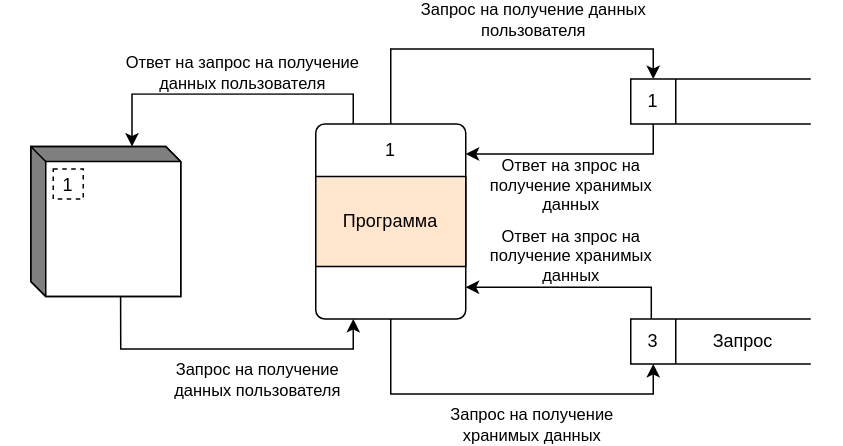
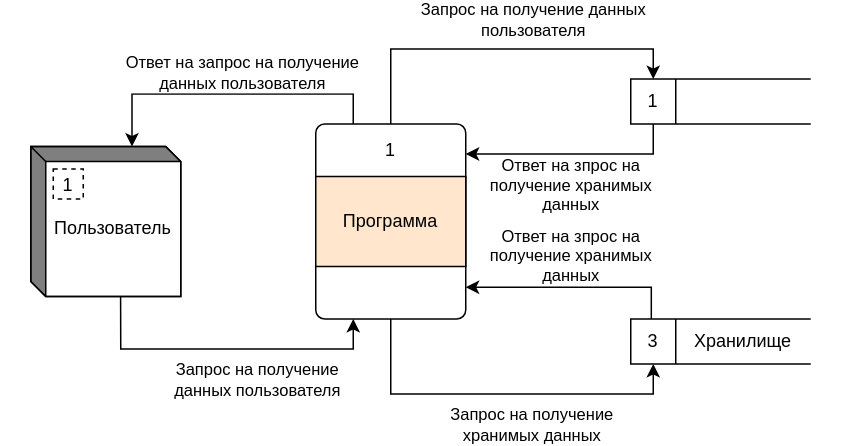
node "Пользователь": added
node "Запрос": label "Запрос" -> "Хранилище"
